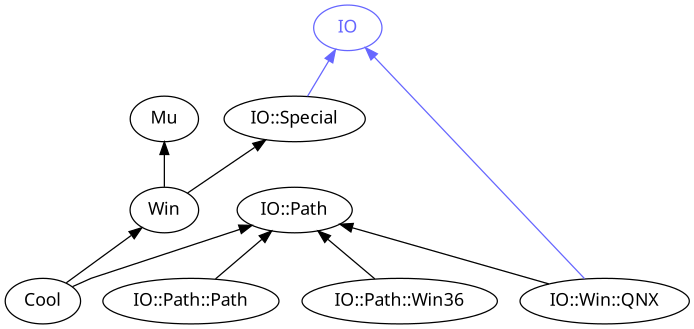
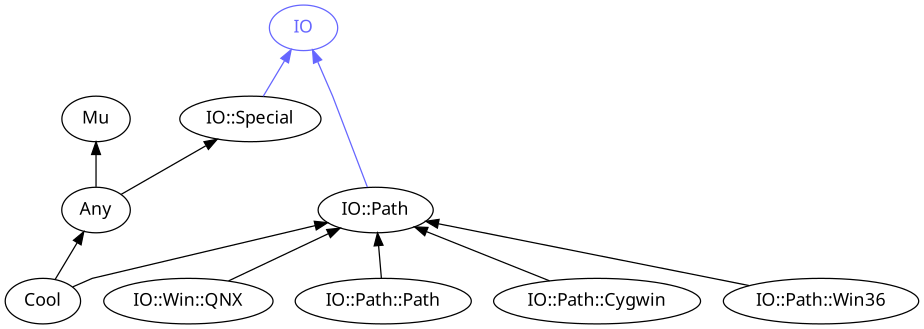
edge "IO::Win::QNX" -> "IO": now "IO::Path" -> "IO"
node "Win": label "Win" -> "Any"
node "IO::Path::Cygwin": added
